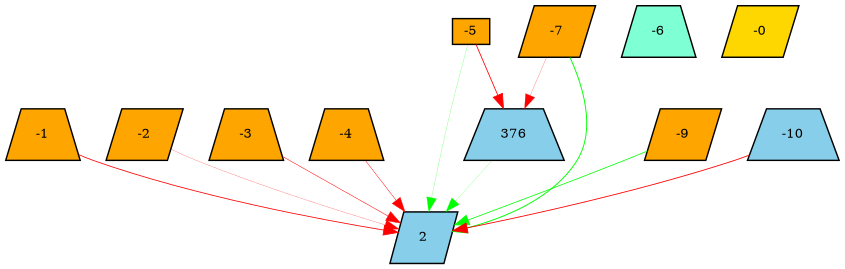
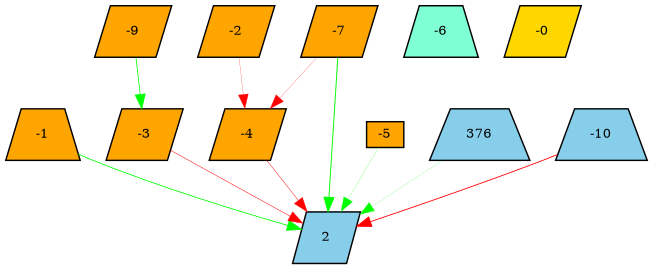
edge "-5" -> "376": removed
edge "-7" -> "376": now "-7" -> "-4"
node "-3": shape trapezium -> parallelogram
node "-4": shape trapezium -> parallelogram
edge "-9" -> "2": now "-9" -> "-3"
edge "-2" -> "2": now "-2" -> "-4"
edge "-1" -> "2": color red -> green
